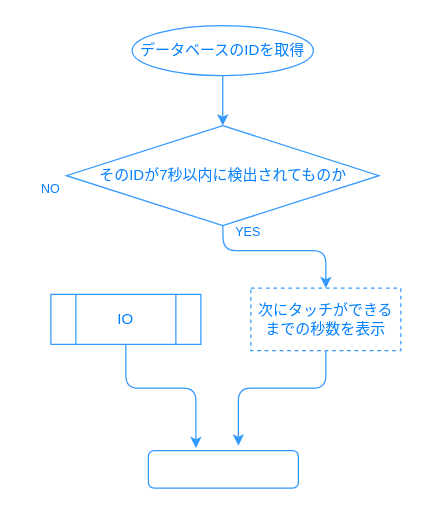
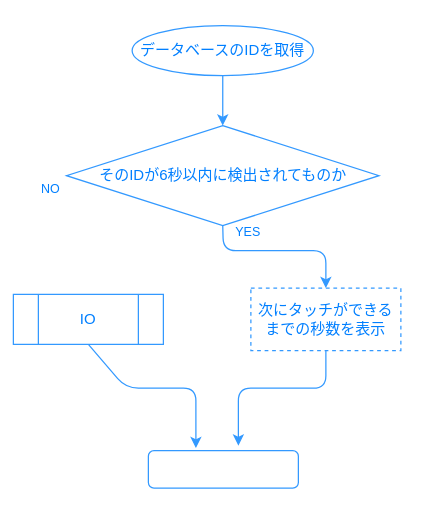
node "そのIDが7秒以内に検出されてものか": label "そのIDが7秒以内に検出されてものか" -> "そのIDが6秒以内に検出されてものか"
node "IO": moved (126, 319) -> (88, 319)
